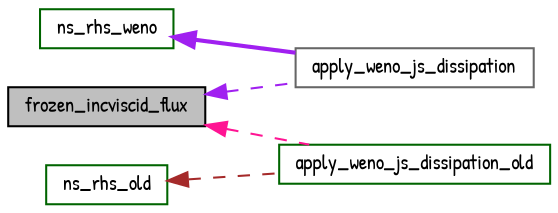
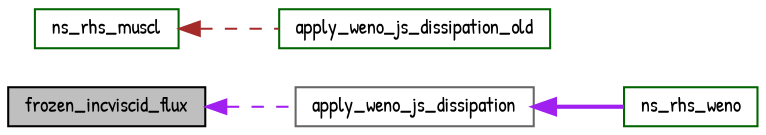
edge "apply_weno_js_dissipation" -> "ns_rhs_weno": reversed
edge "apply_weno_js_dissipation_old" -> "frozen_incviscid_flux": removed
node "ns_rhs_old": label "ns_rhs_old" -> "ns_rhs_muscl"
